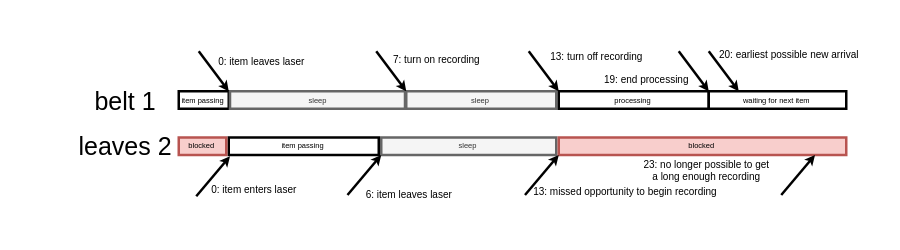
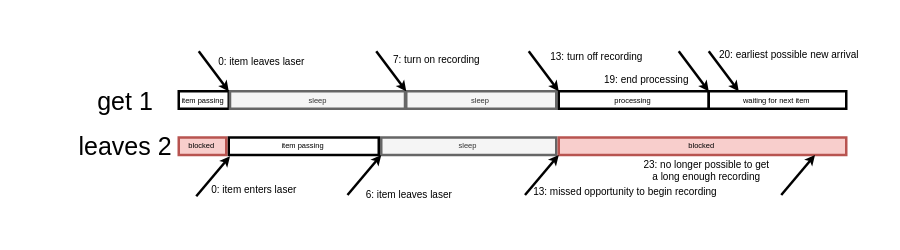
node "belt 1": label "belt 1" -> "get 1"
